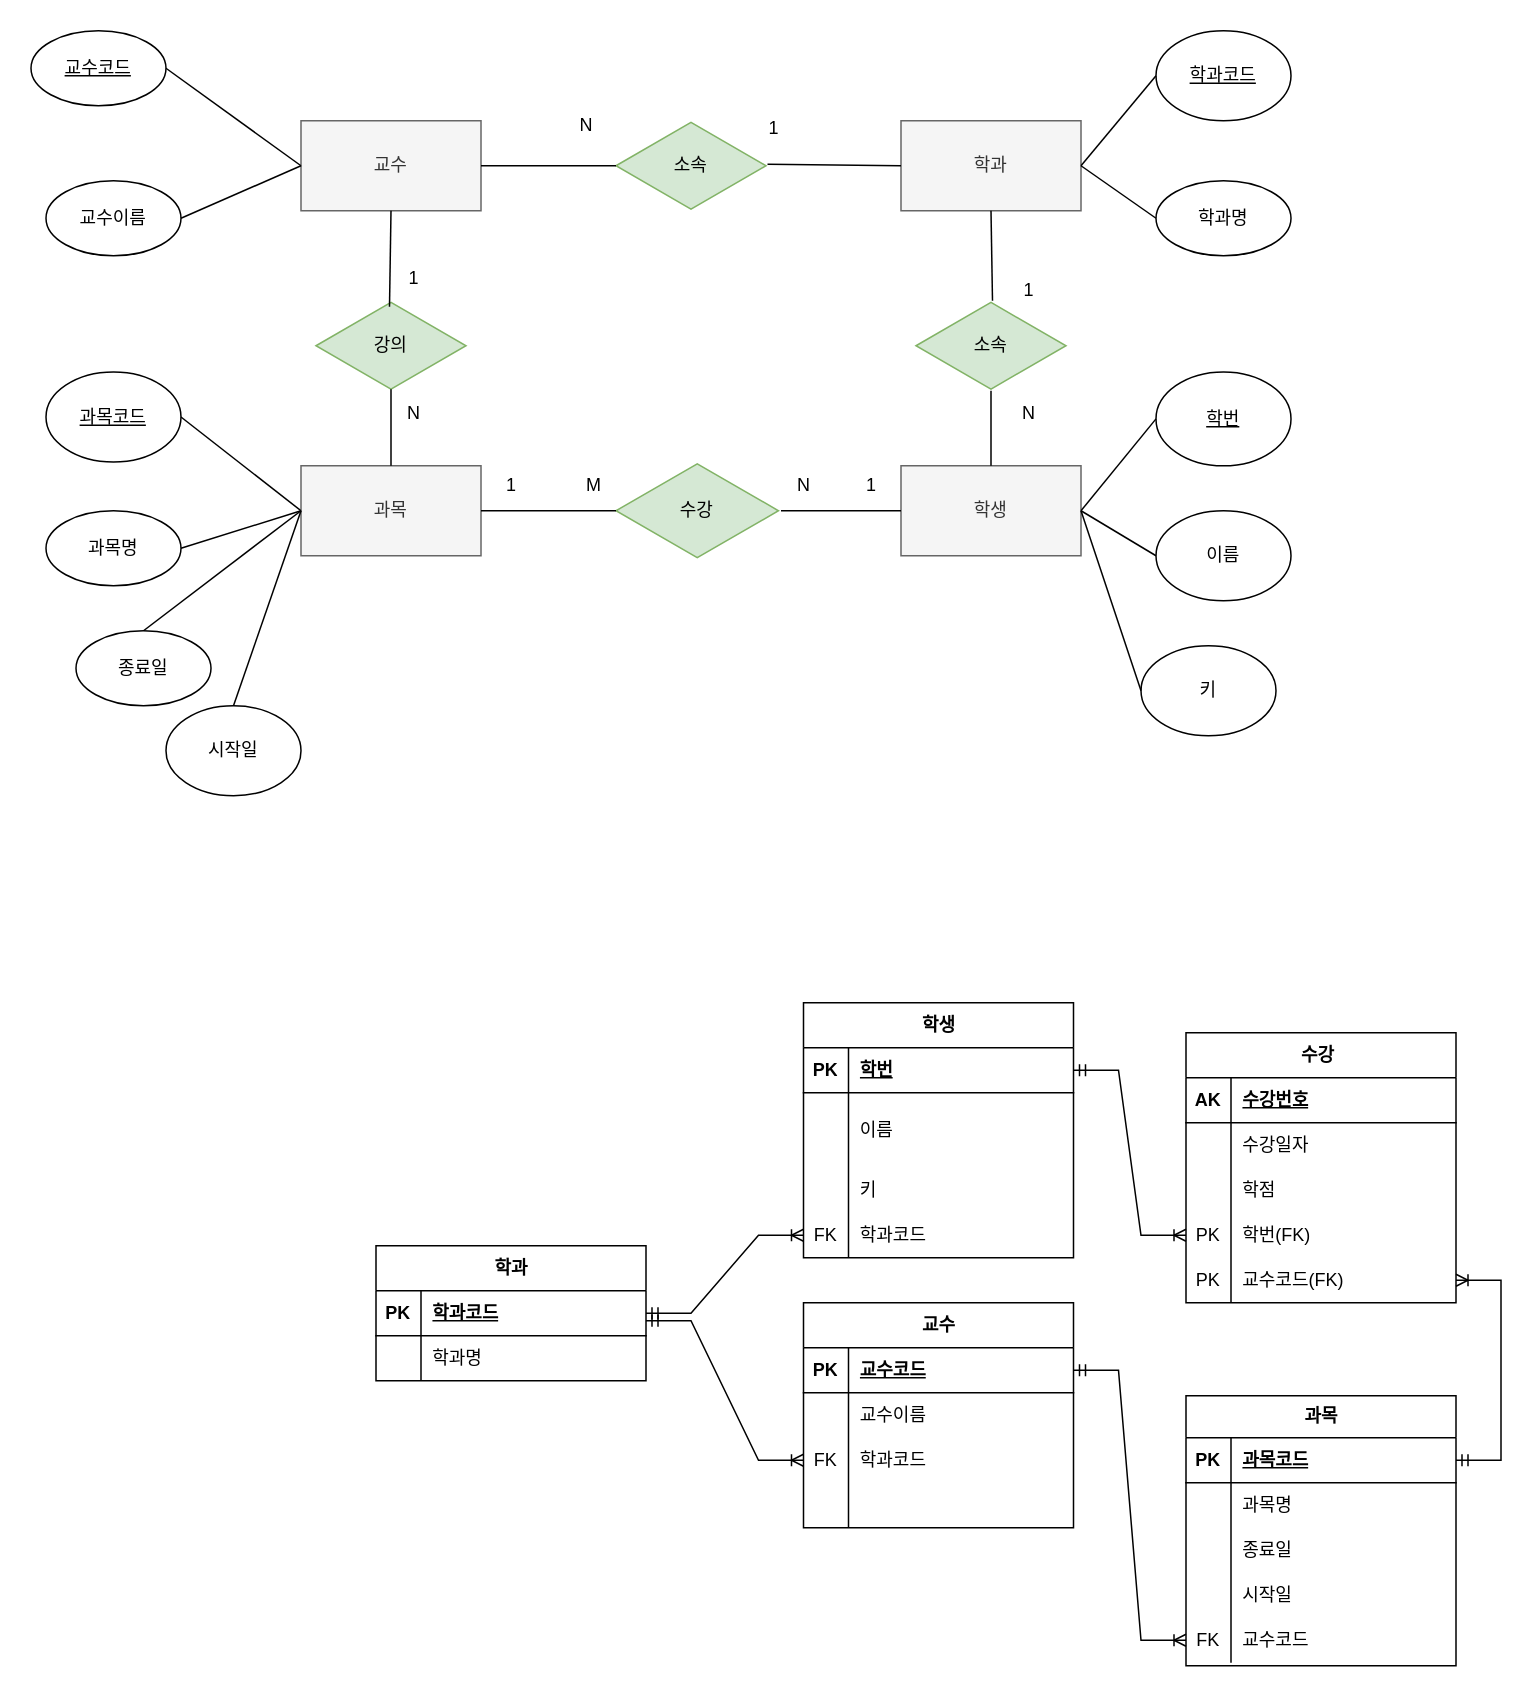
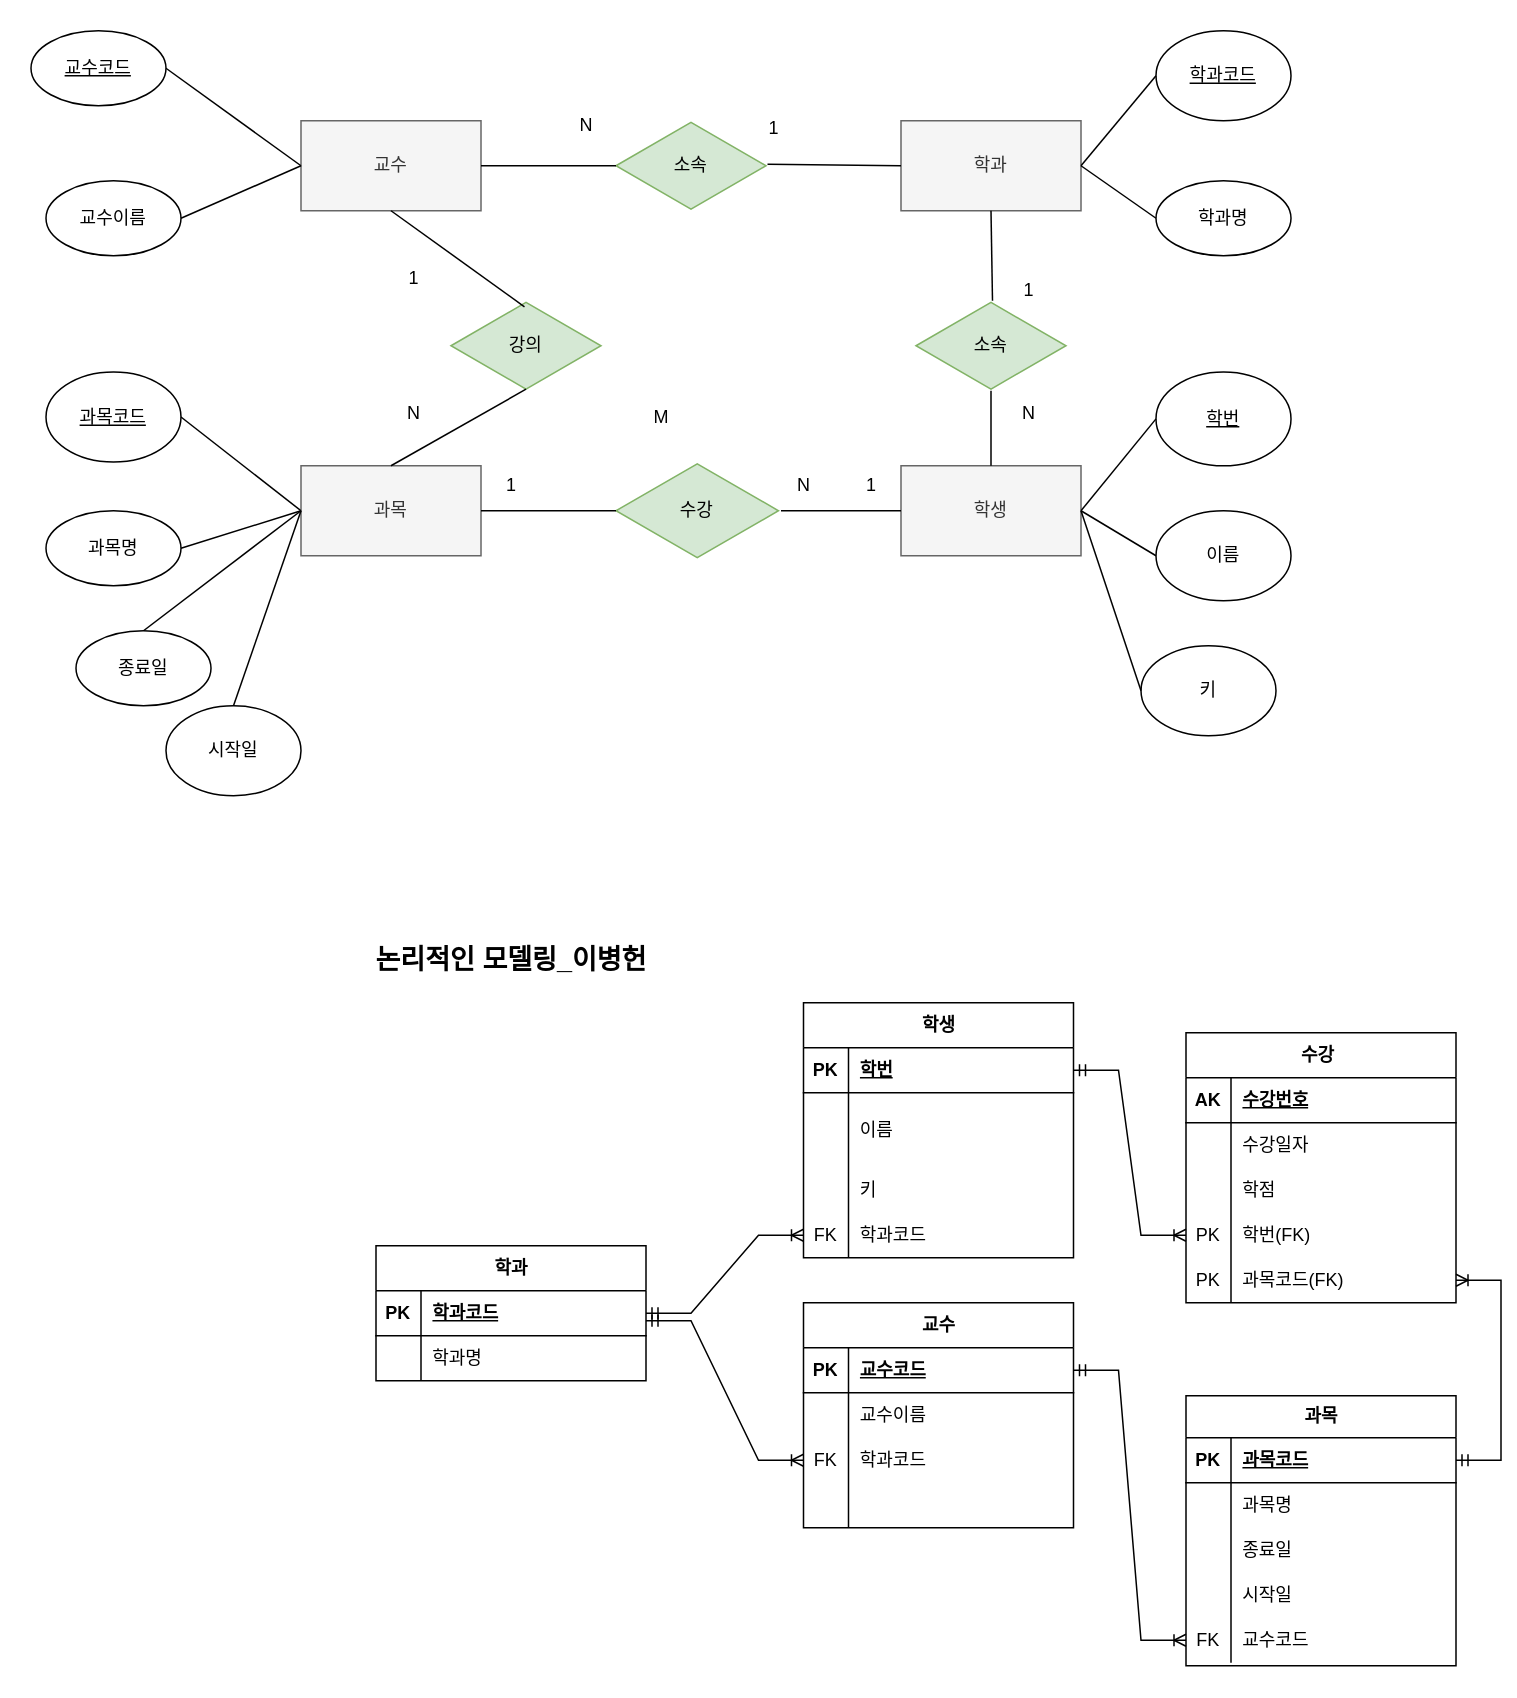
node "강의": moved (391, 346) -> (526, 346)
node "M": moved (593, 485) -> (661, 417)
node "논리적인 모델링_이병헌": added
node "교수코드(FK)": label "교수코드(FK)" -> "과목코드(FK)"
